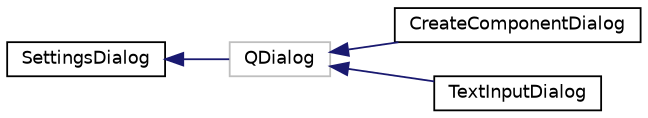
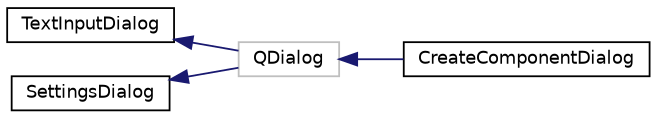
edge "TextInputDialog" -> "QDialog": reversed
